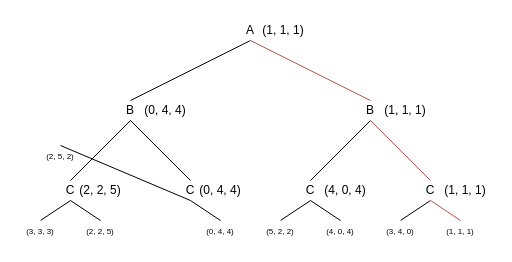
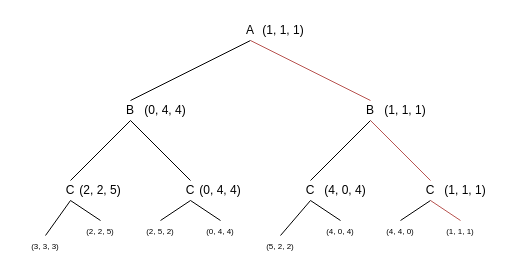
node "(2, 5, 2)": moved (61, 156) -> (161, 231)
node "(3, 3, 3)": moved (41, 231) -> (46, 246)
node "(5, 2, 2)": moved (281, 231) -> (281, 246)
node "(3, 4, 0)": label "(3, 4, 0)" -> "(4, 4, 0)"
